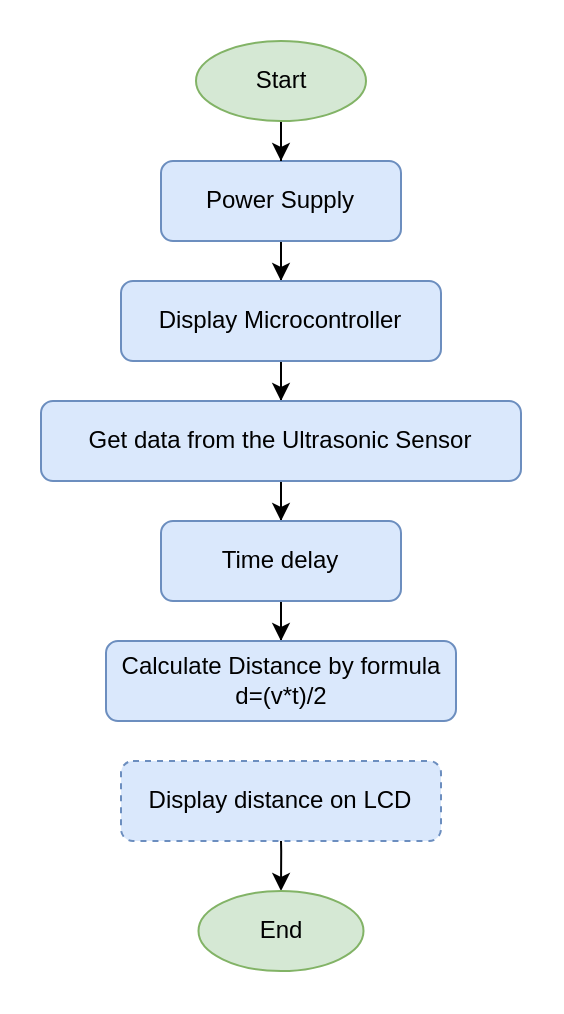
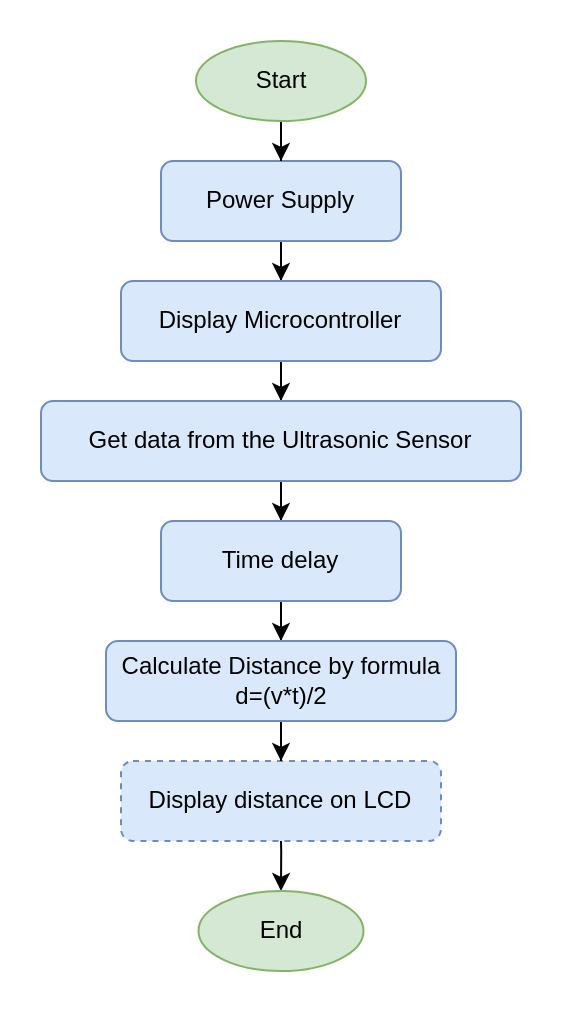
edge "Calculate Distance by formula d=(v*t)/2" -> "Display distance on LCD": added
